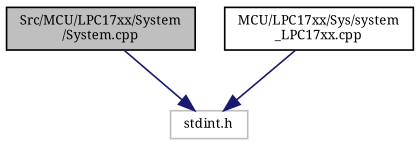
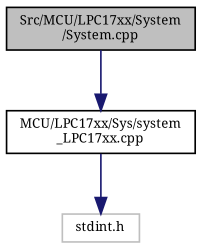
edge "Src/MCU/LPC17xx/System /System.cpp" -> "stdint.h": now "Src/MCU/LPC17xx/System /System.cpp" -> "MCU/LPC17xx/Sys/system _LPC17xx.cpp"
